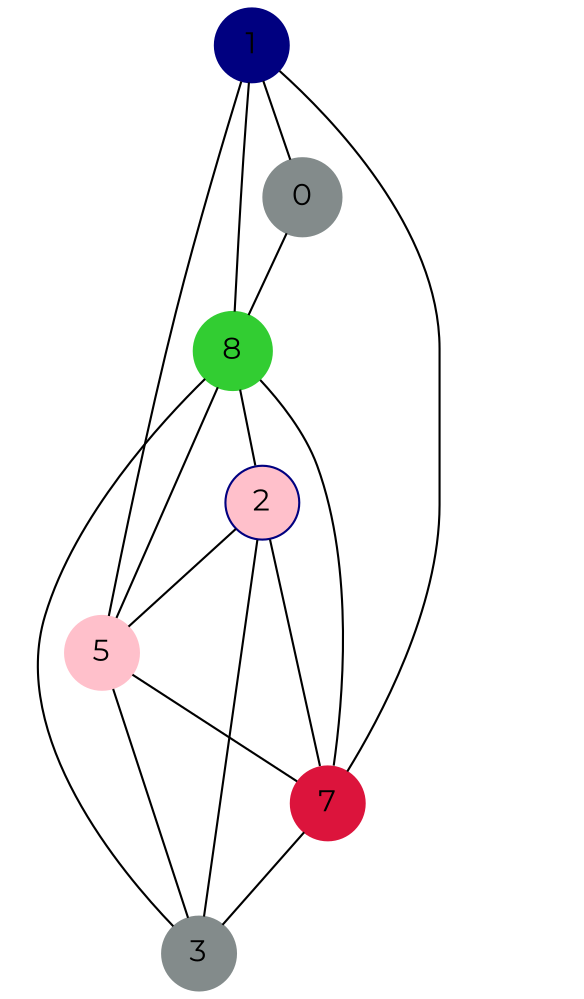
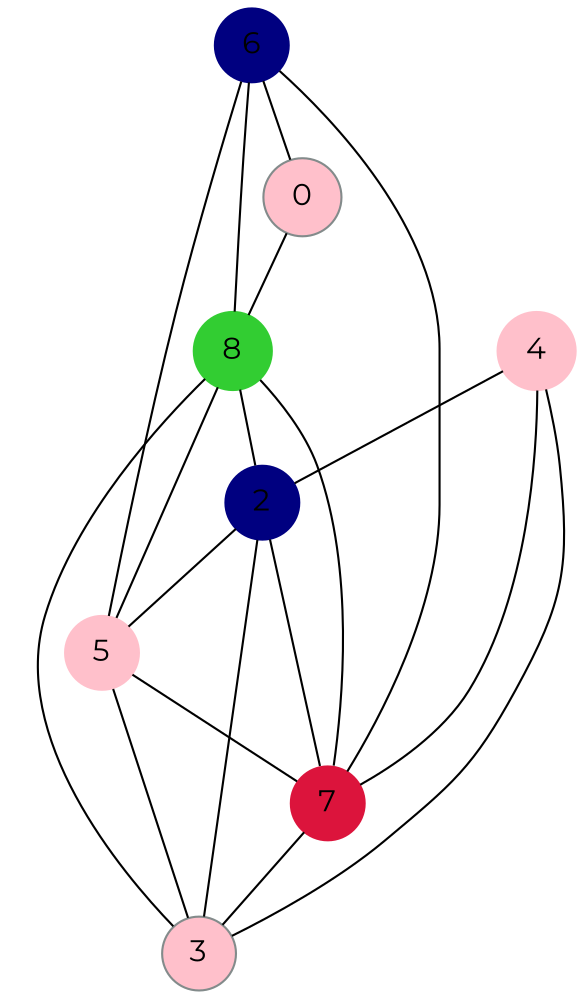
node "1": label "1" -> "6"
node "0": fillcolor azure4 -> pink
node "4": added
node "2": fillcolor pink -> navyblue
node "3": fillcolor azure4 -> pink
